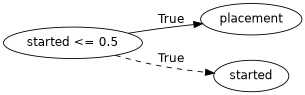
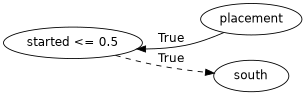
edge "started <= 0.5" -> "placement": reversed
node "started": label "started" -> "south"
